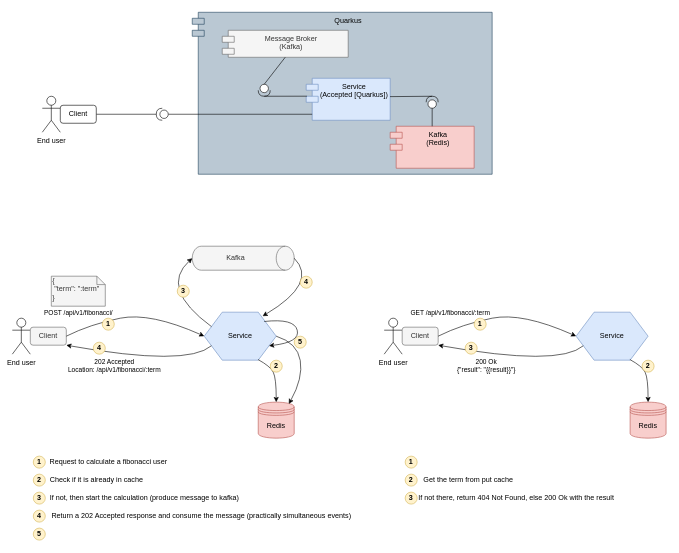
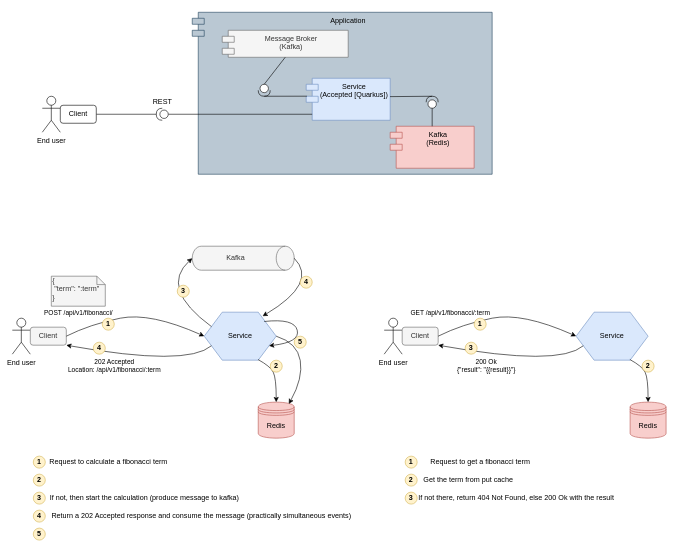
node "Quarkus": label "Quarkus" -> "Application"
node "REST": added
node "Request to calculate a fibonacci user": label "Request to calculate a fibonacci user" -> "Request to calculate a fibonacci term"
node "Request to get a fibonacci term": added
node "Check if it is already in cache": removed
